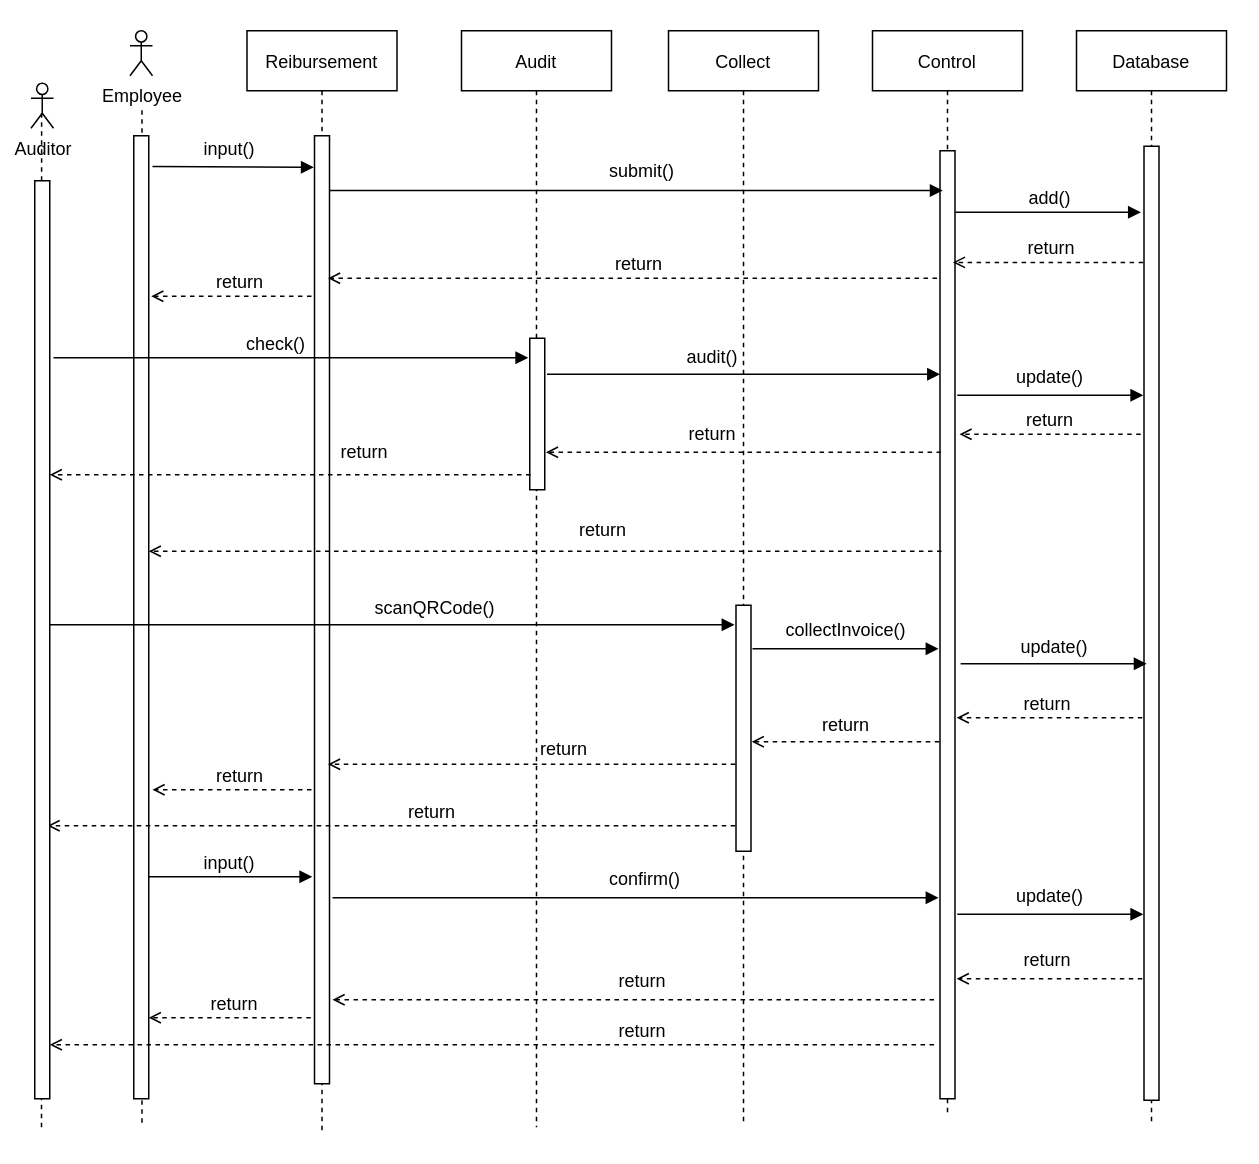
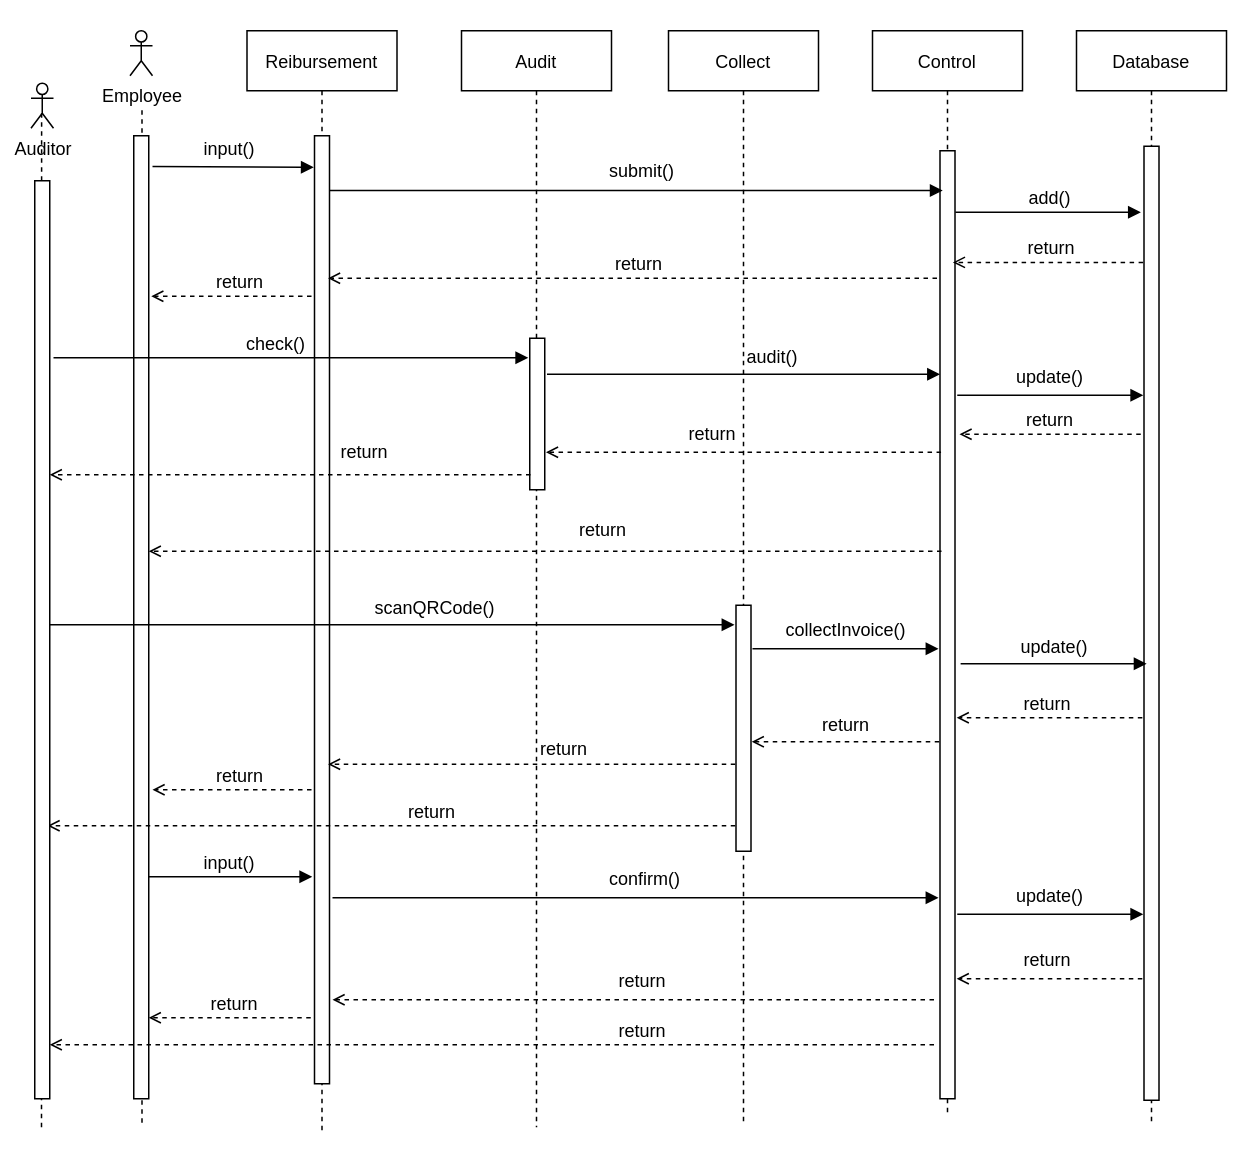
node "audit()": moved (712, 358) -> (772, 358)
